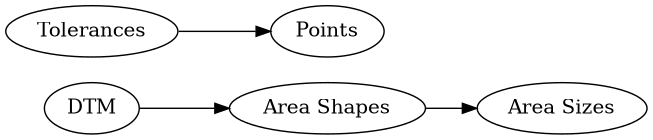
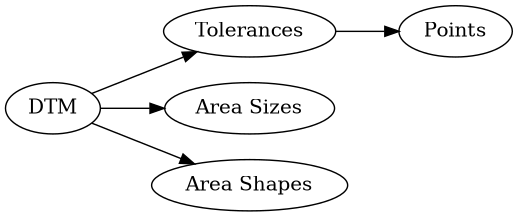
edge "DTM" -> "Tolerances": added
edge "Area Shapes" -> "Area Sizes": now "DTM" -> "Area Sizes"
